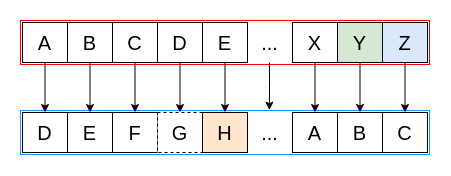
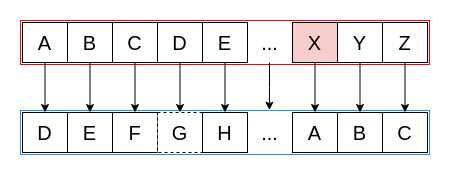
node "X": fillcolor #ffffff -> #f8cecc
node "Y": fillcolor #d5e8d4 -> #ffffff
node "Z": fillcolor #dae8fc -> #ffffff
node "H": fillcolor #ffe6cc -> #ffffff
